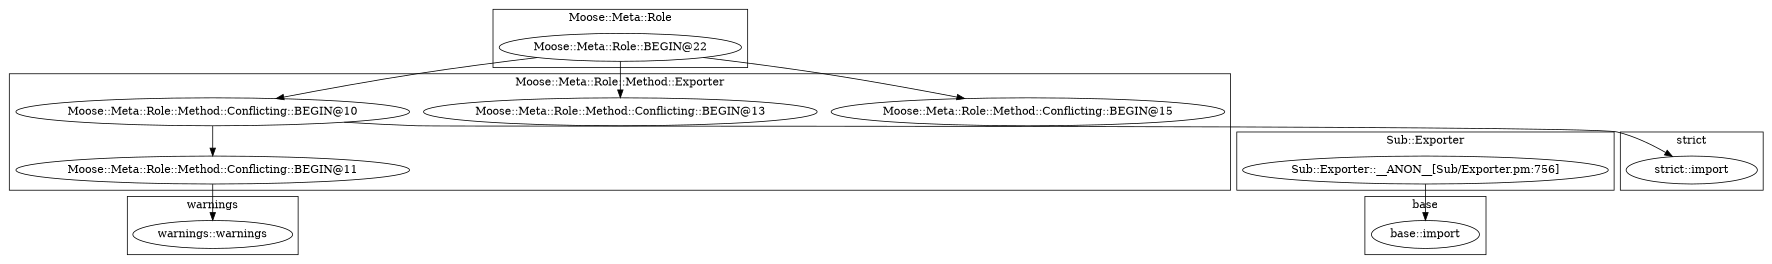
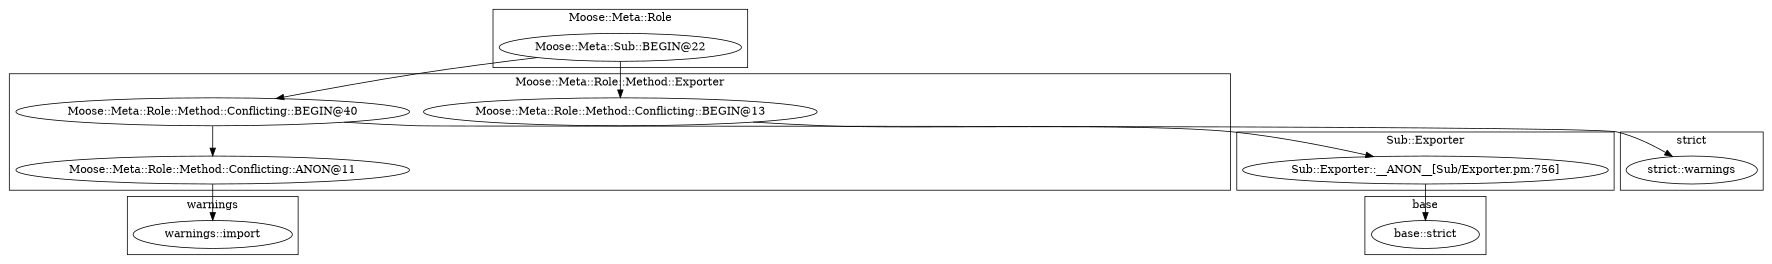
node "Moose::Meta::Role::BEGIN@22": label "Moose::Meta::Role::BEGIN@22" -> "Moose::Meta::Sub::BEGIN@22"
node "Moose::Meta::Role::Method::Conflicting::BEGIN@10": label "Moose::Meta::Role::Method::Conflicting::BEGIN@10" -> "Moose::Meta::Role::Method::Conflicting::BEGIN@40"
node "Moose::Meta::Role::Method::Conflicting::BEGIN@15": removed
edge "Moose::Meta::Role::Method::Conflicting::BEGIN@13" -> "Sub::Exporter::__ANON__[Sub/Exporter.pm:756]": added
node "Moose::Meta::Role::Method::Conflicting::BEGIN@11": label "Moose::Meta::Role::Method::Conflicting::BEGIN@11" -> "Moose::Meta::Role::Method::Conflicting::ANON@11"
node "strict::import": label "strict::import" -> "strict::warnings"
node "warnings::warnings": label "warnings::warnings" -> "warnings::import"
node "base::import": label "base::import" -> "base::strict"
